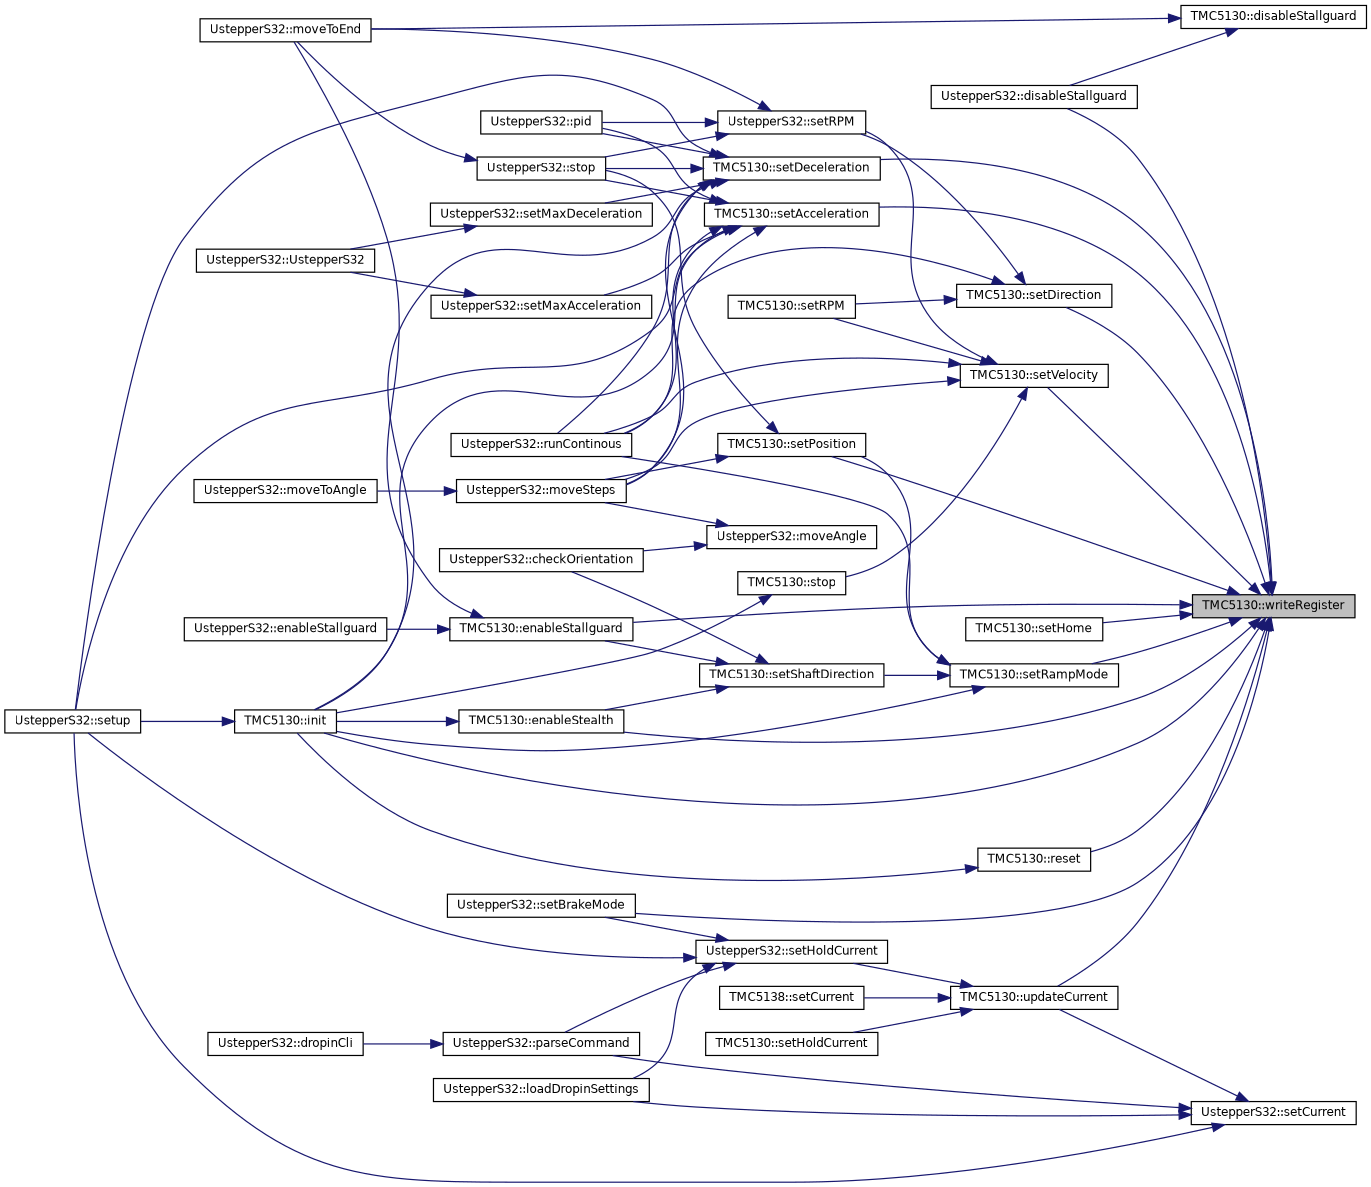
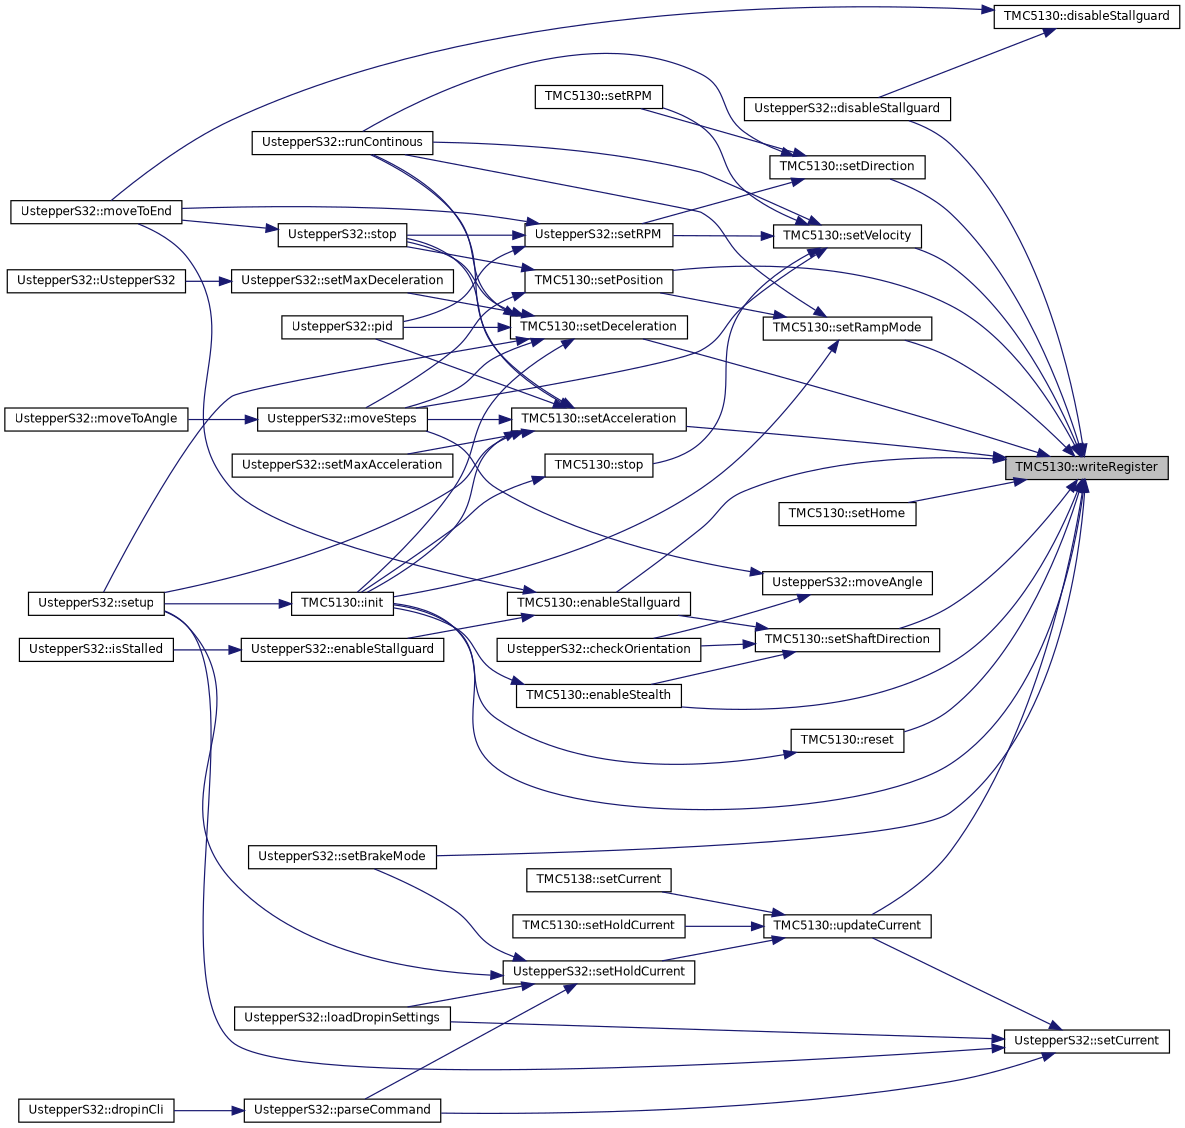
edge "UstepperS32::UstepperS32" -> "UstepperS32::setMaxAcceleration": removed
node "UstepperS32::isStalled": added
edge "TMC5130::setShaftDirection" -> "TMC5130::setRampMode": now "TMC5130::setShaftDirection" -> "TMC5130::writeRegister"
